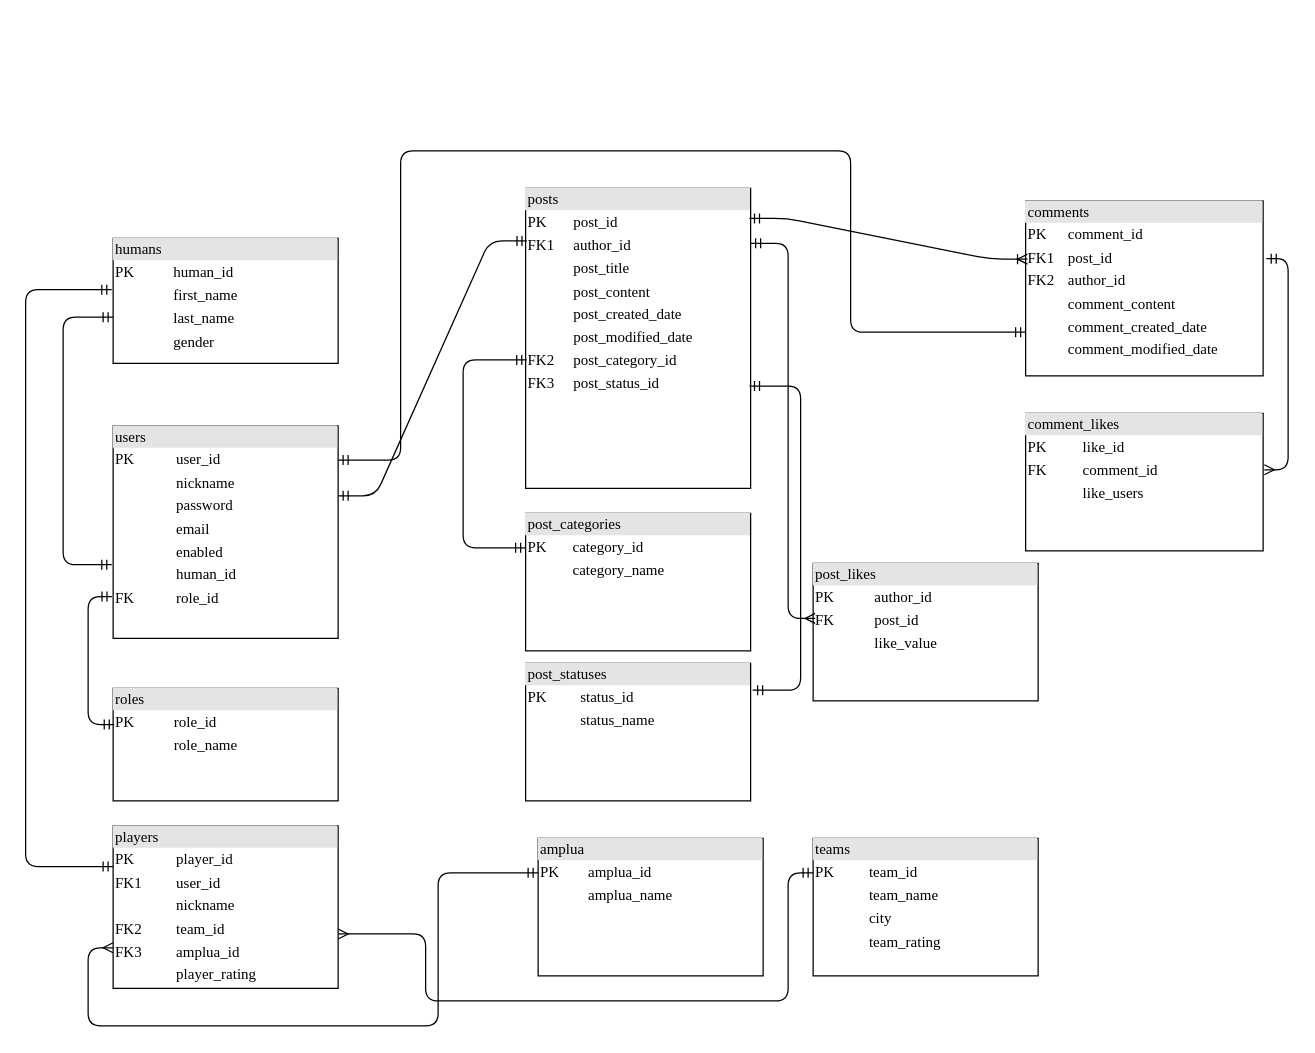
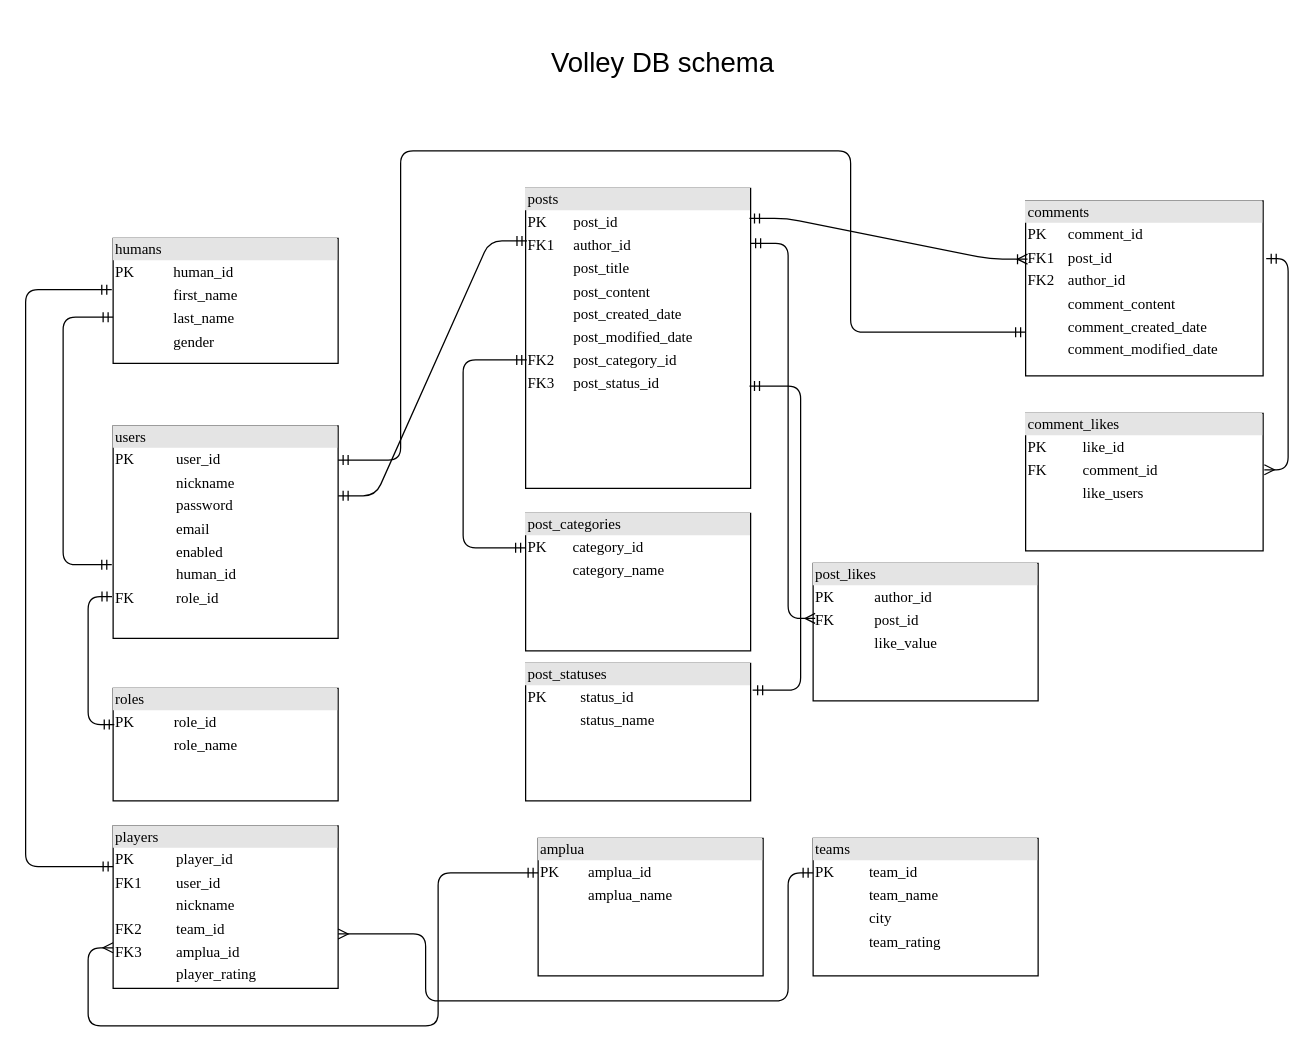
node "Volley DB schema": added
